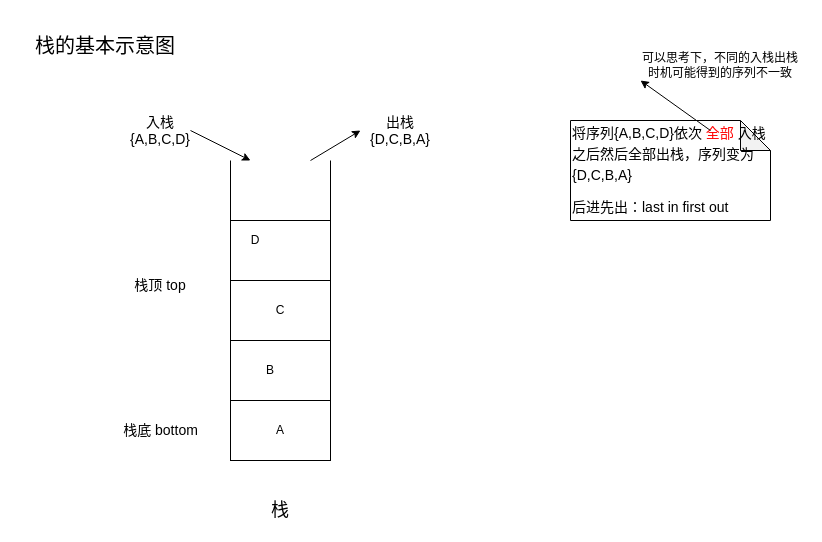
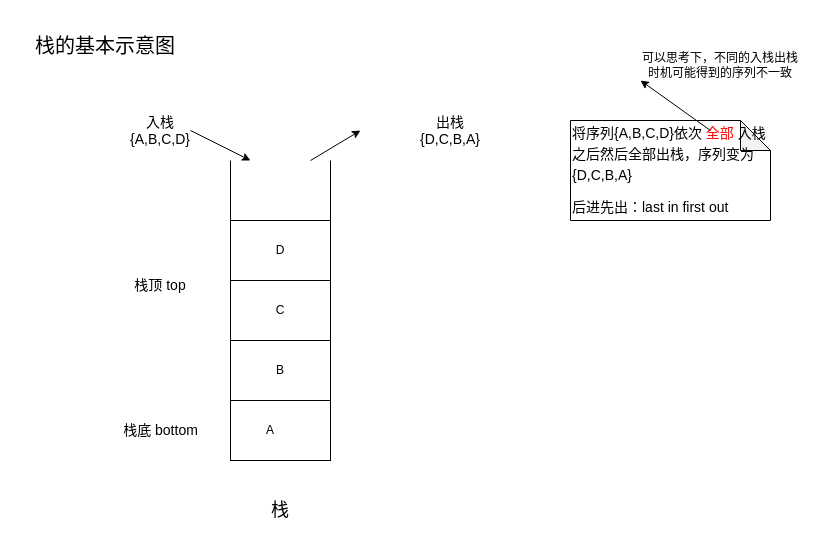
node "出栈 {D,C,B,A}": moved (401, 131) -> (451, 131)
node "D": moved (256, 241) -> (281, 251)
node "B": moved (271, 371) -> (281, 371)
node "A": moved (281, 431) -> (271, 431)
